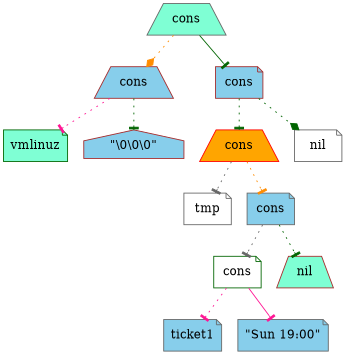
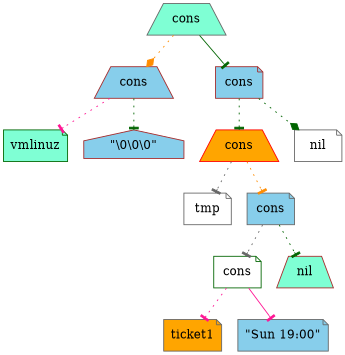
node "ticket1": fillcolor skyblue -> orange
